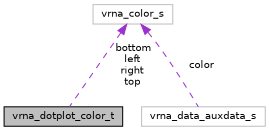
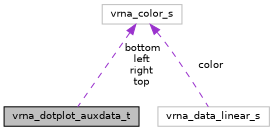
node "vrna_dotplot_color_t": label "vrna_dotplot_color_t" -> "vrna_dotplot_auxdata_t"
node "vrna_data_auxdata_s": label "vrna_data_auxdata_s" -> "vrna_data_linear_s"
